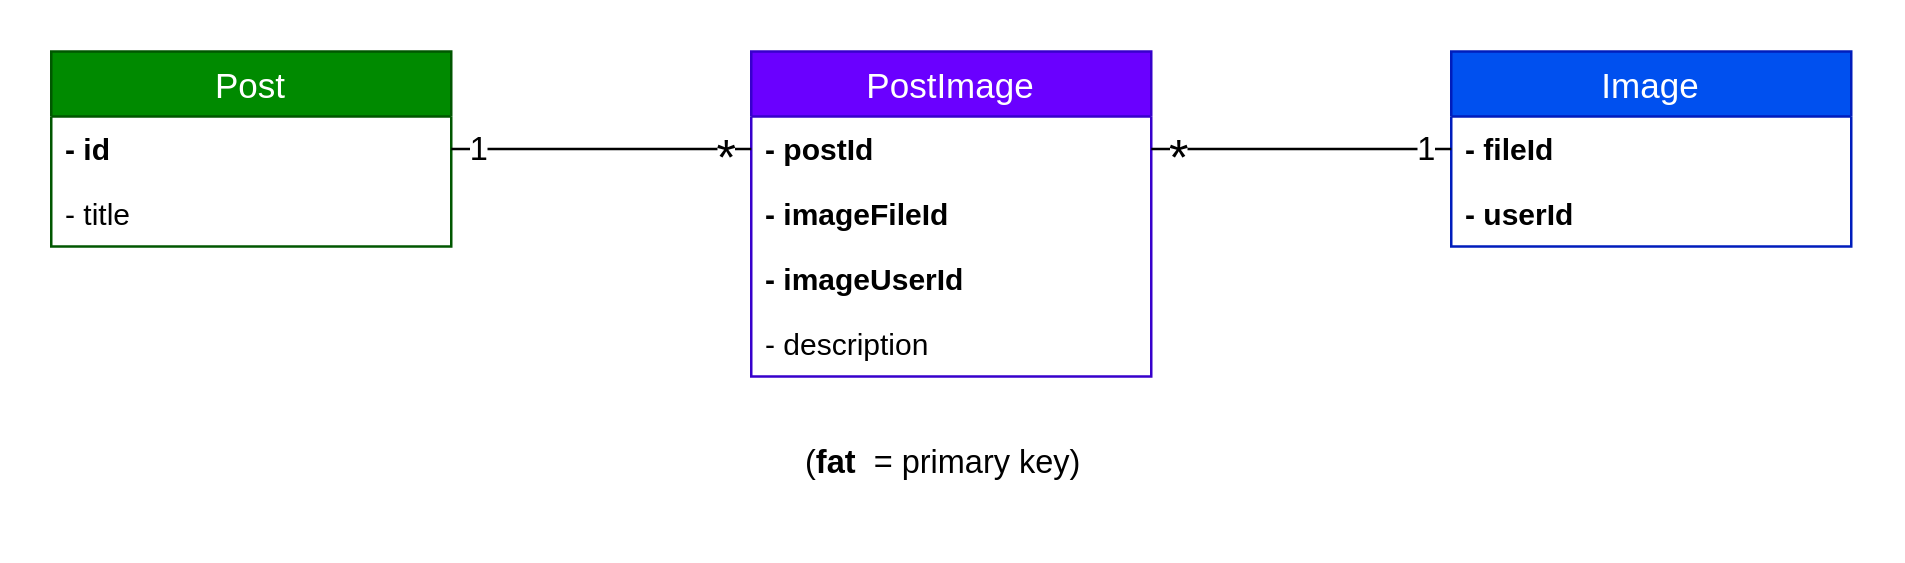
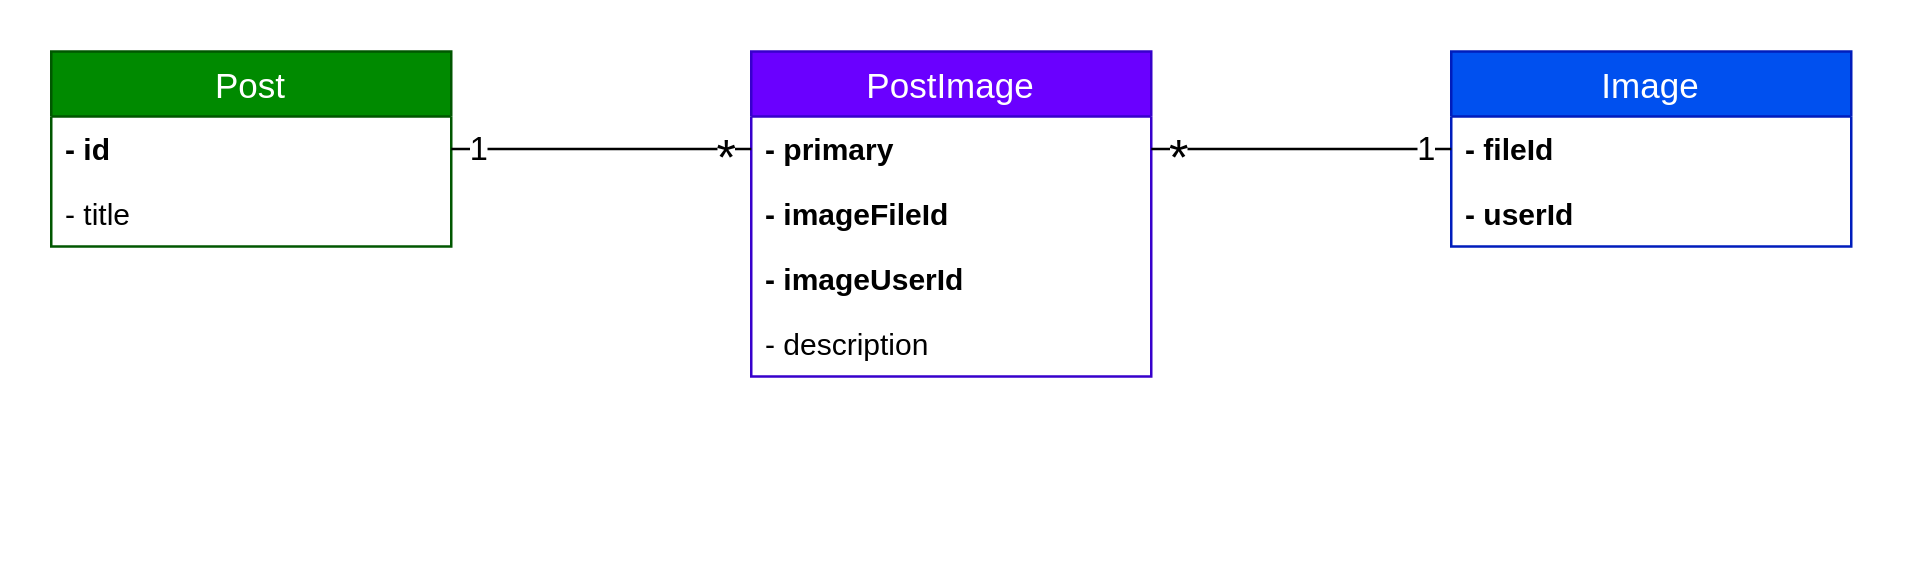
node "- postId": label "- postId" -> "- primary"
node "(fat = primary key)": removed
